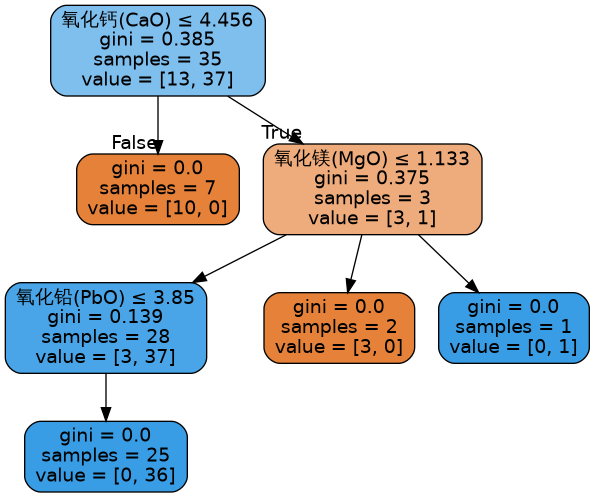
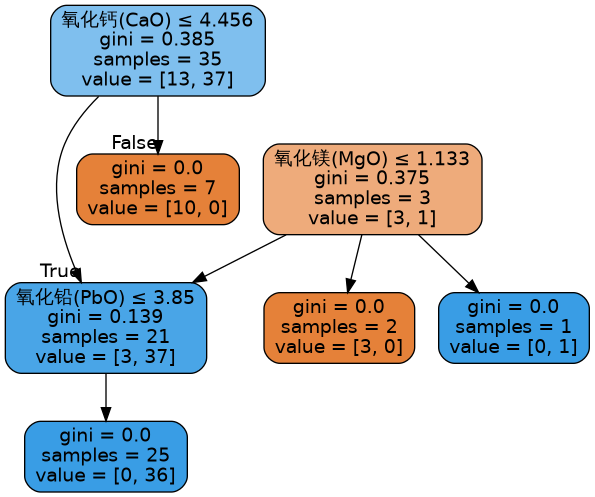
edge "氧化钙(CaO) ≤ 4.456" -> "氧化镁(MgO) ≤ 1.133": now "氧化钙(CaO) ≤ 4.456" -> "氧化铅(PbO) ≤ 3.85"
node "氧化铅(PbO) ≤ 3.85": text "samples = 28" -> "samples = 21"
